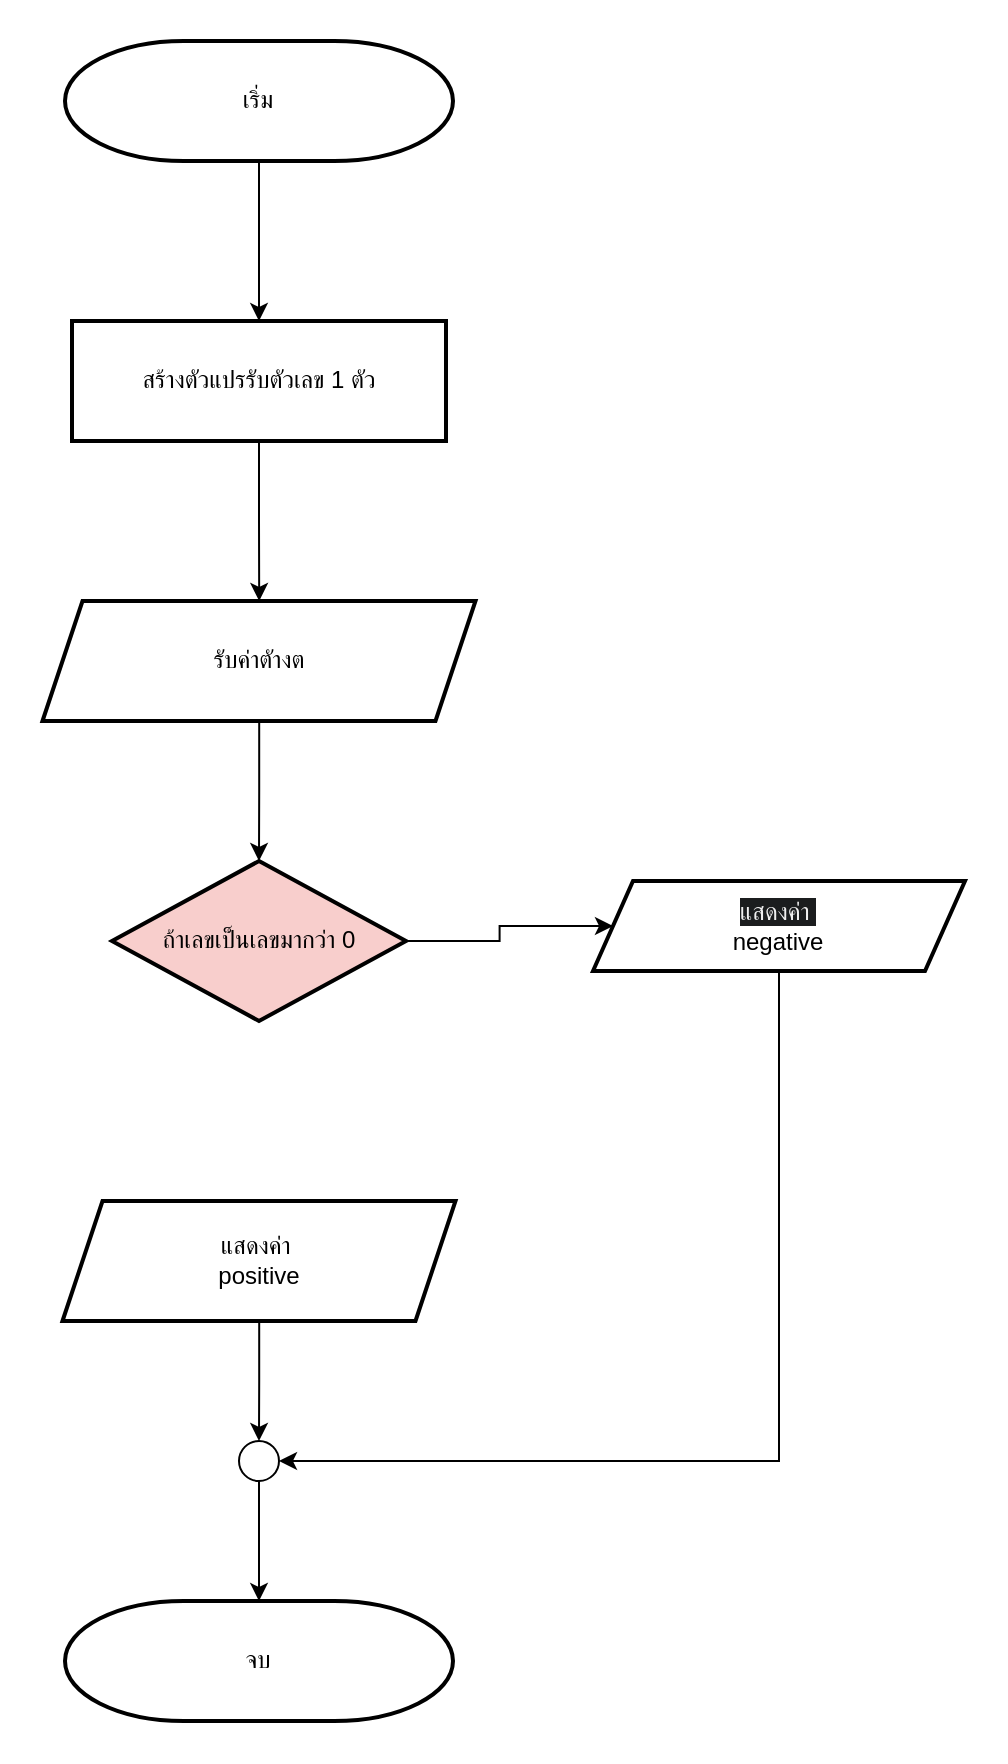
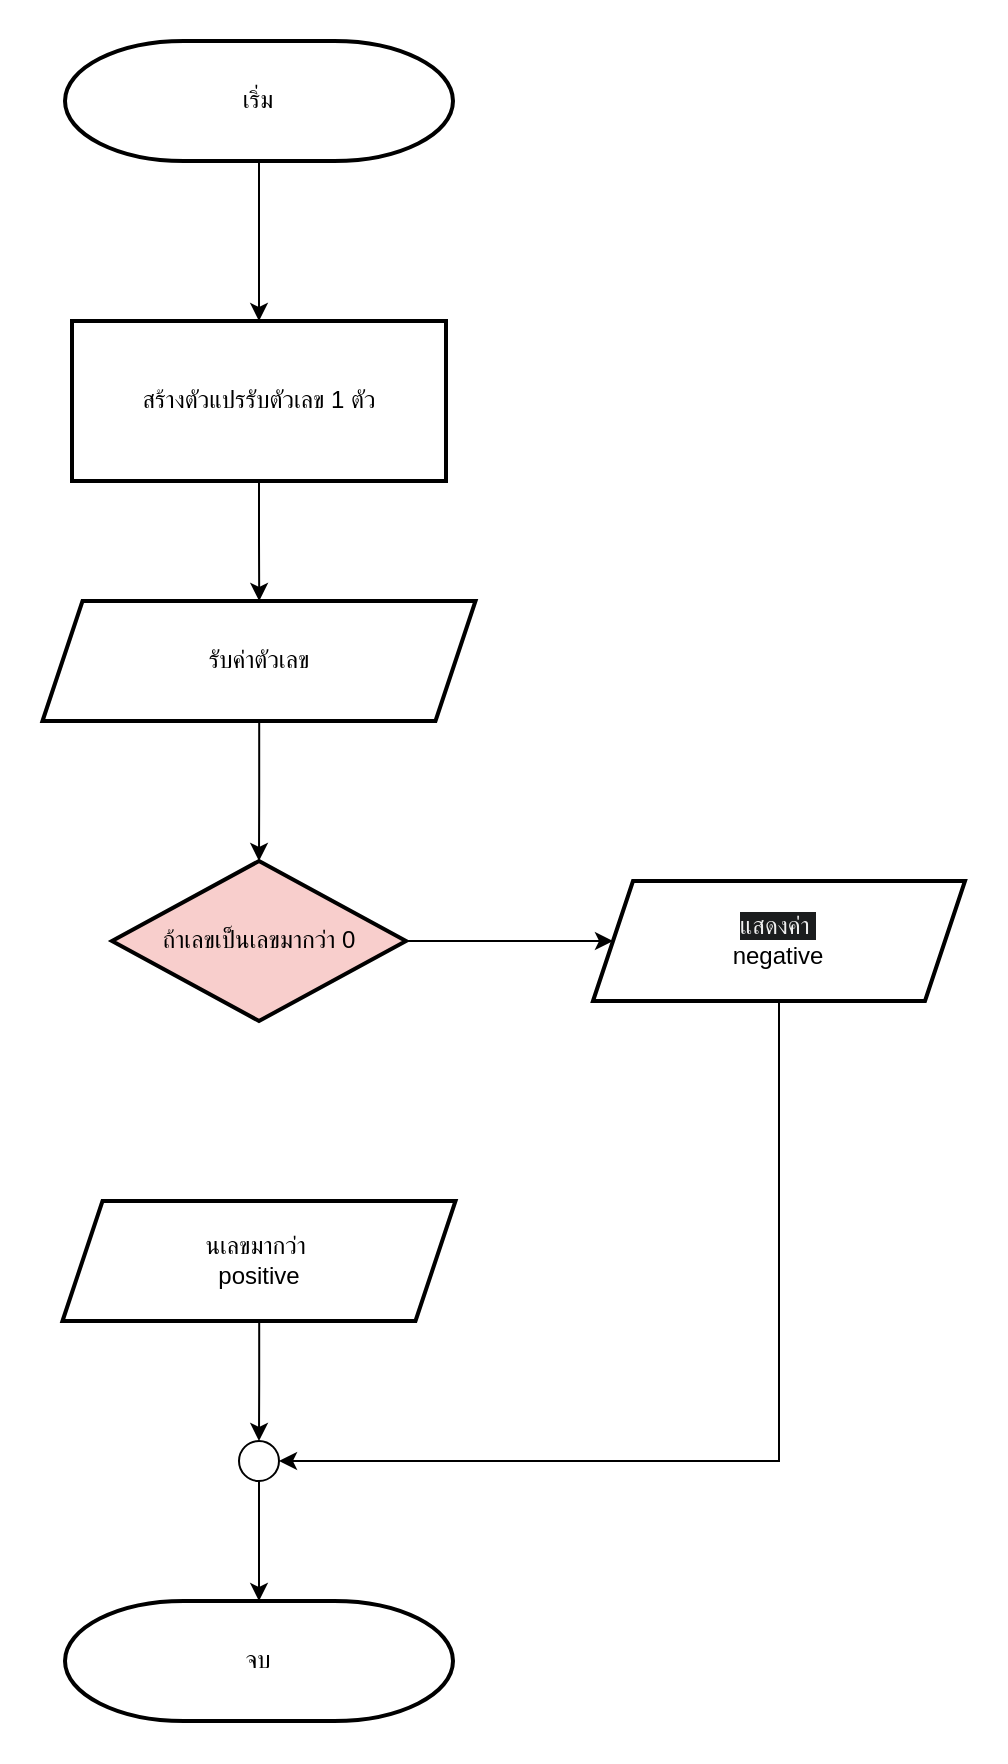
node "สร้างตัวแปรรับตัวเลข 1 ตัว": size 374x120 -> 374x160
node "รับค่าตัางต": label "รับค่าตัางต" -> "รับค่าตัวเลข"
node "แสดงค่า negative": size 372x90 -> 372x120
node "แสดงค่า positive": label "แสดงค่า positive" -> "นเลขมากว่า positive"
